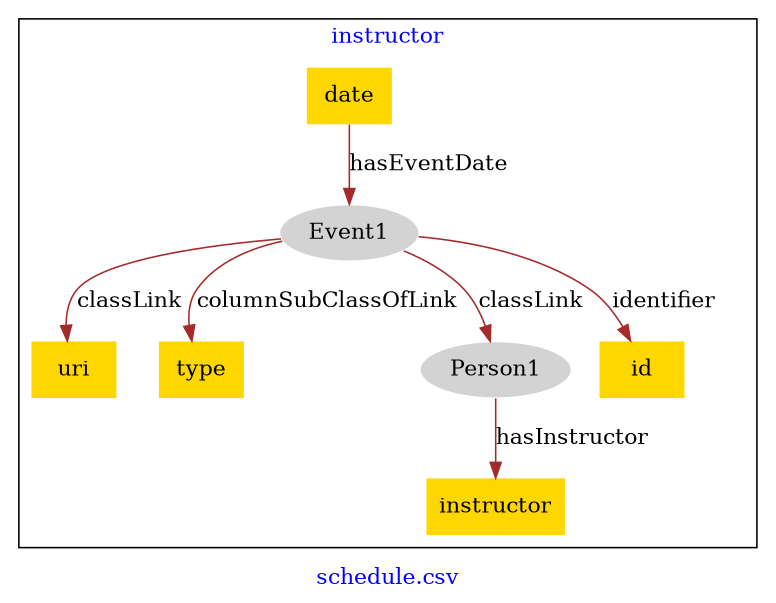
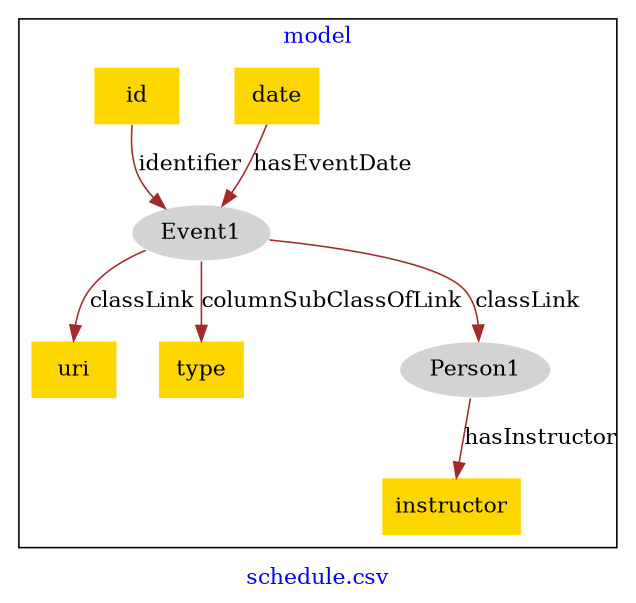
cluster "instructor": label "instructor" -> "model"
edge "Event1" -> "id": reversed
